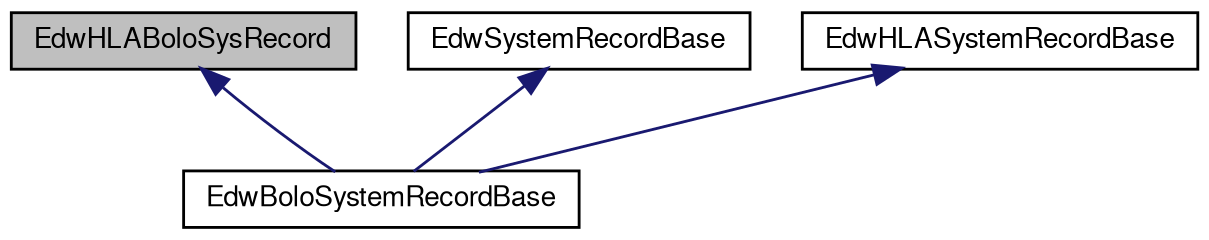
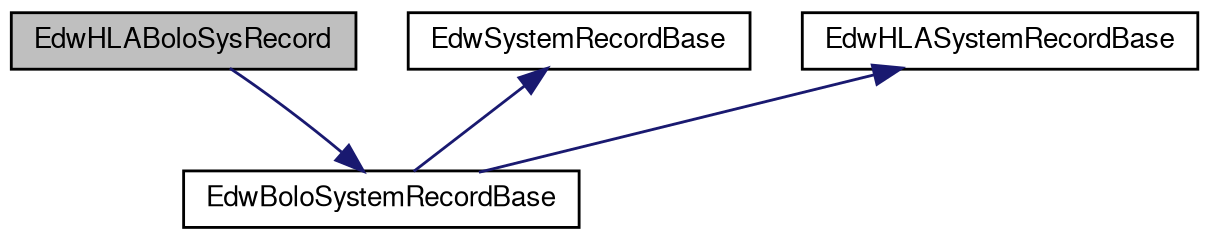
edge "EdwBoloSystemRecordBase" -> "EdwHLABoloSysRecord": reversed
